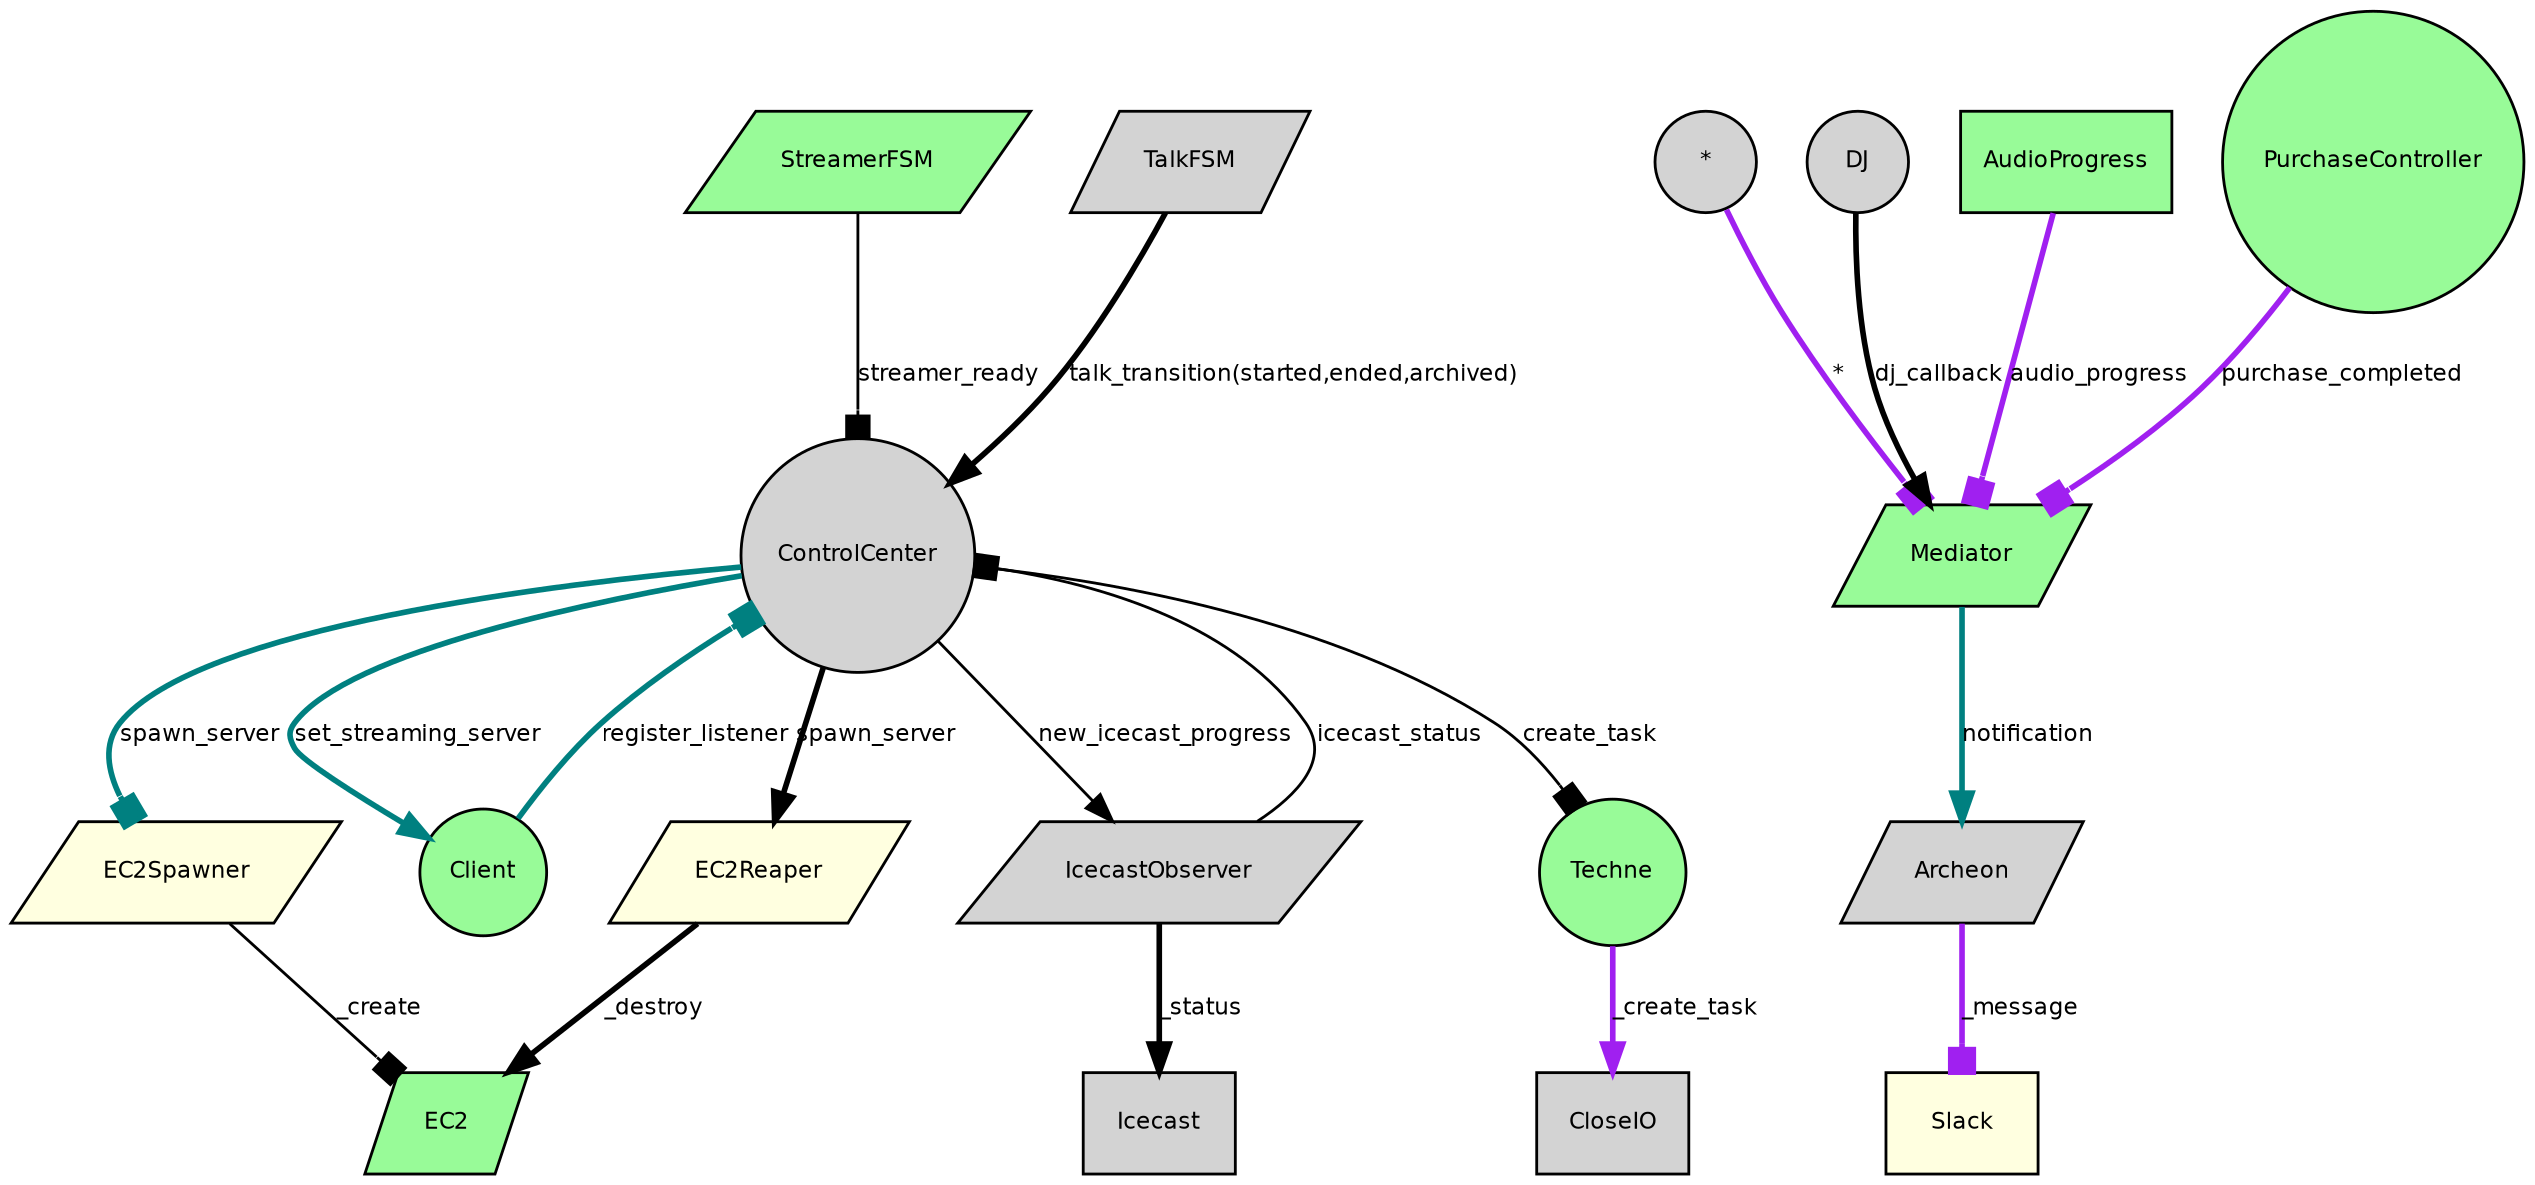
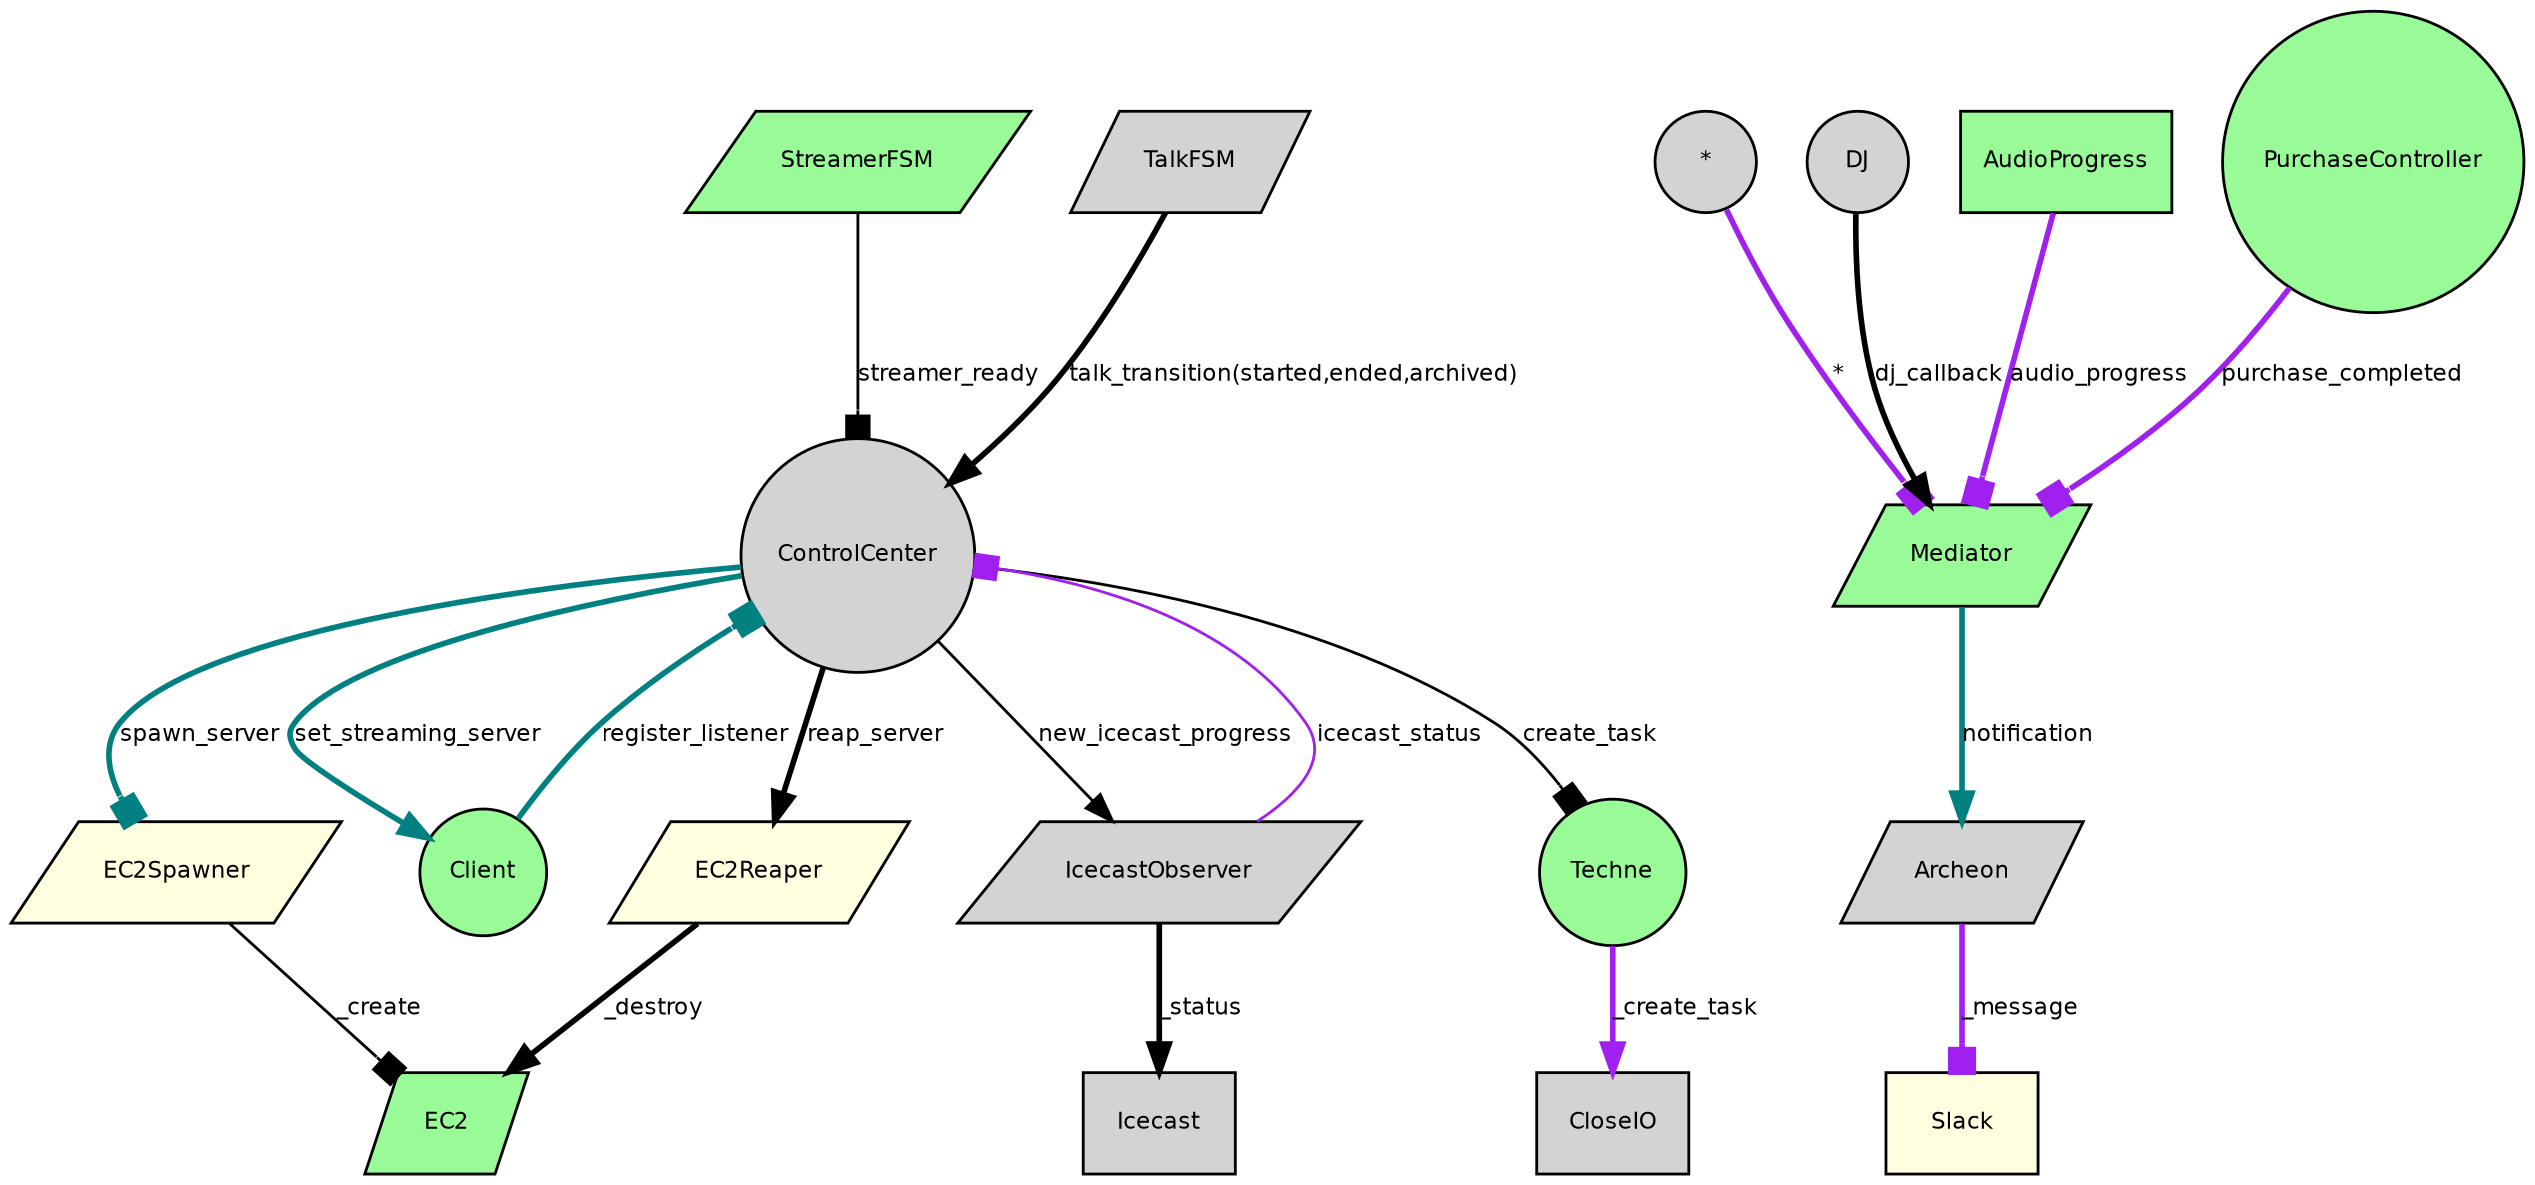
edge "IcecastObserver" -> "ControlCenter": color black -> purple
edge "ControlCenter" -> "EC2Reaper": label "spawn_server" -> "reap_server"
